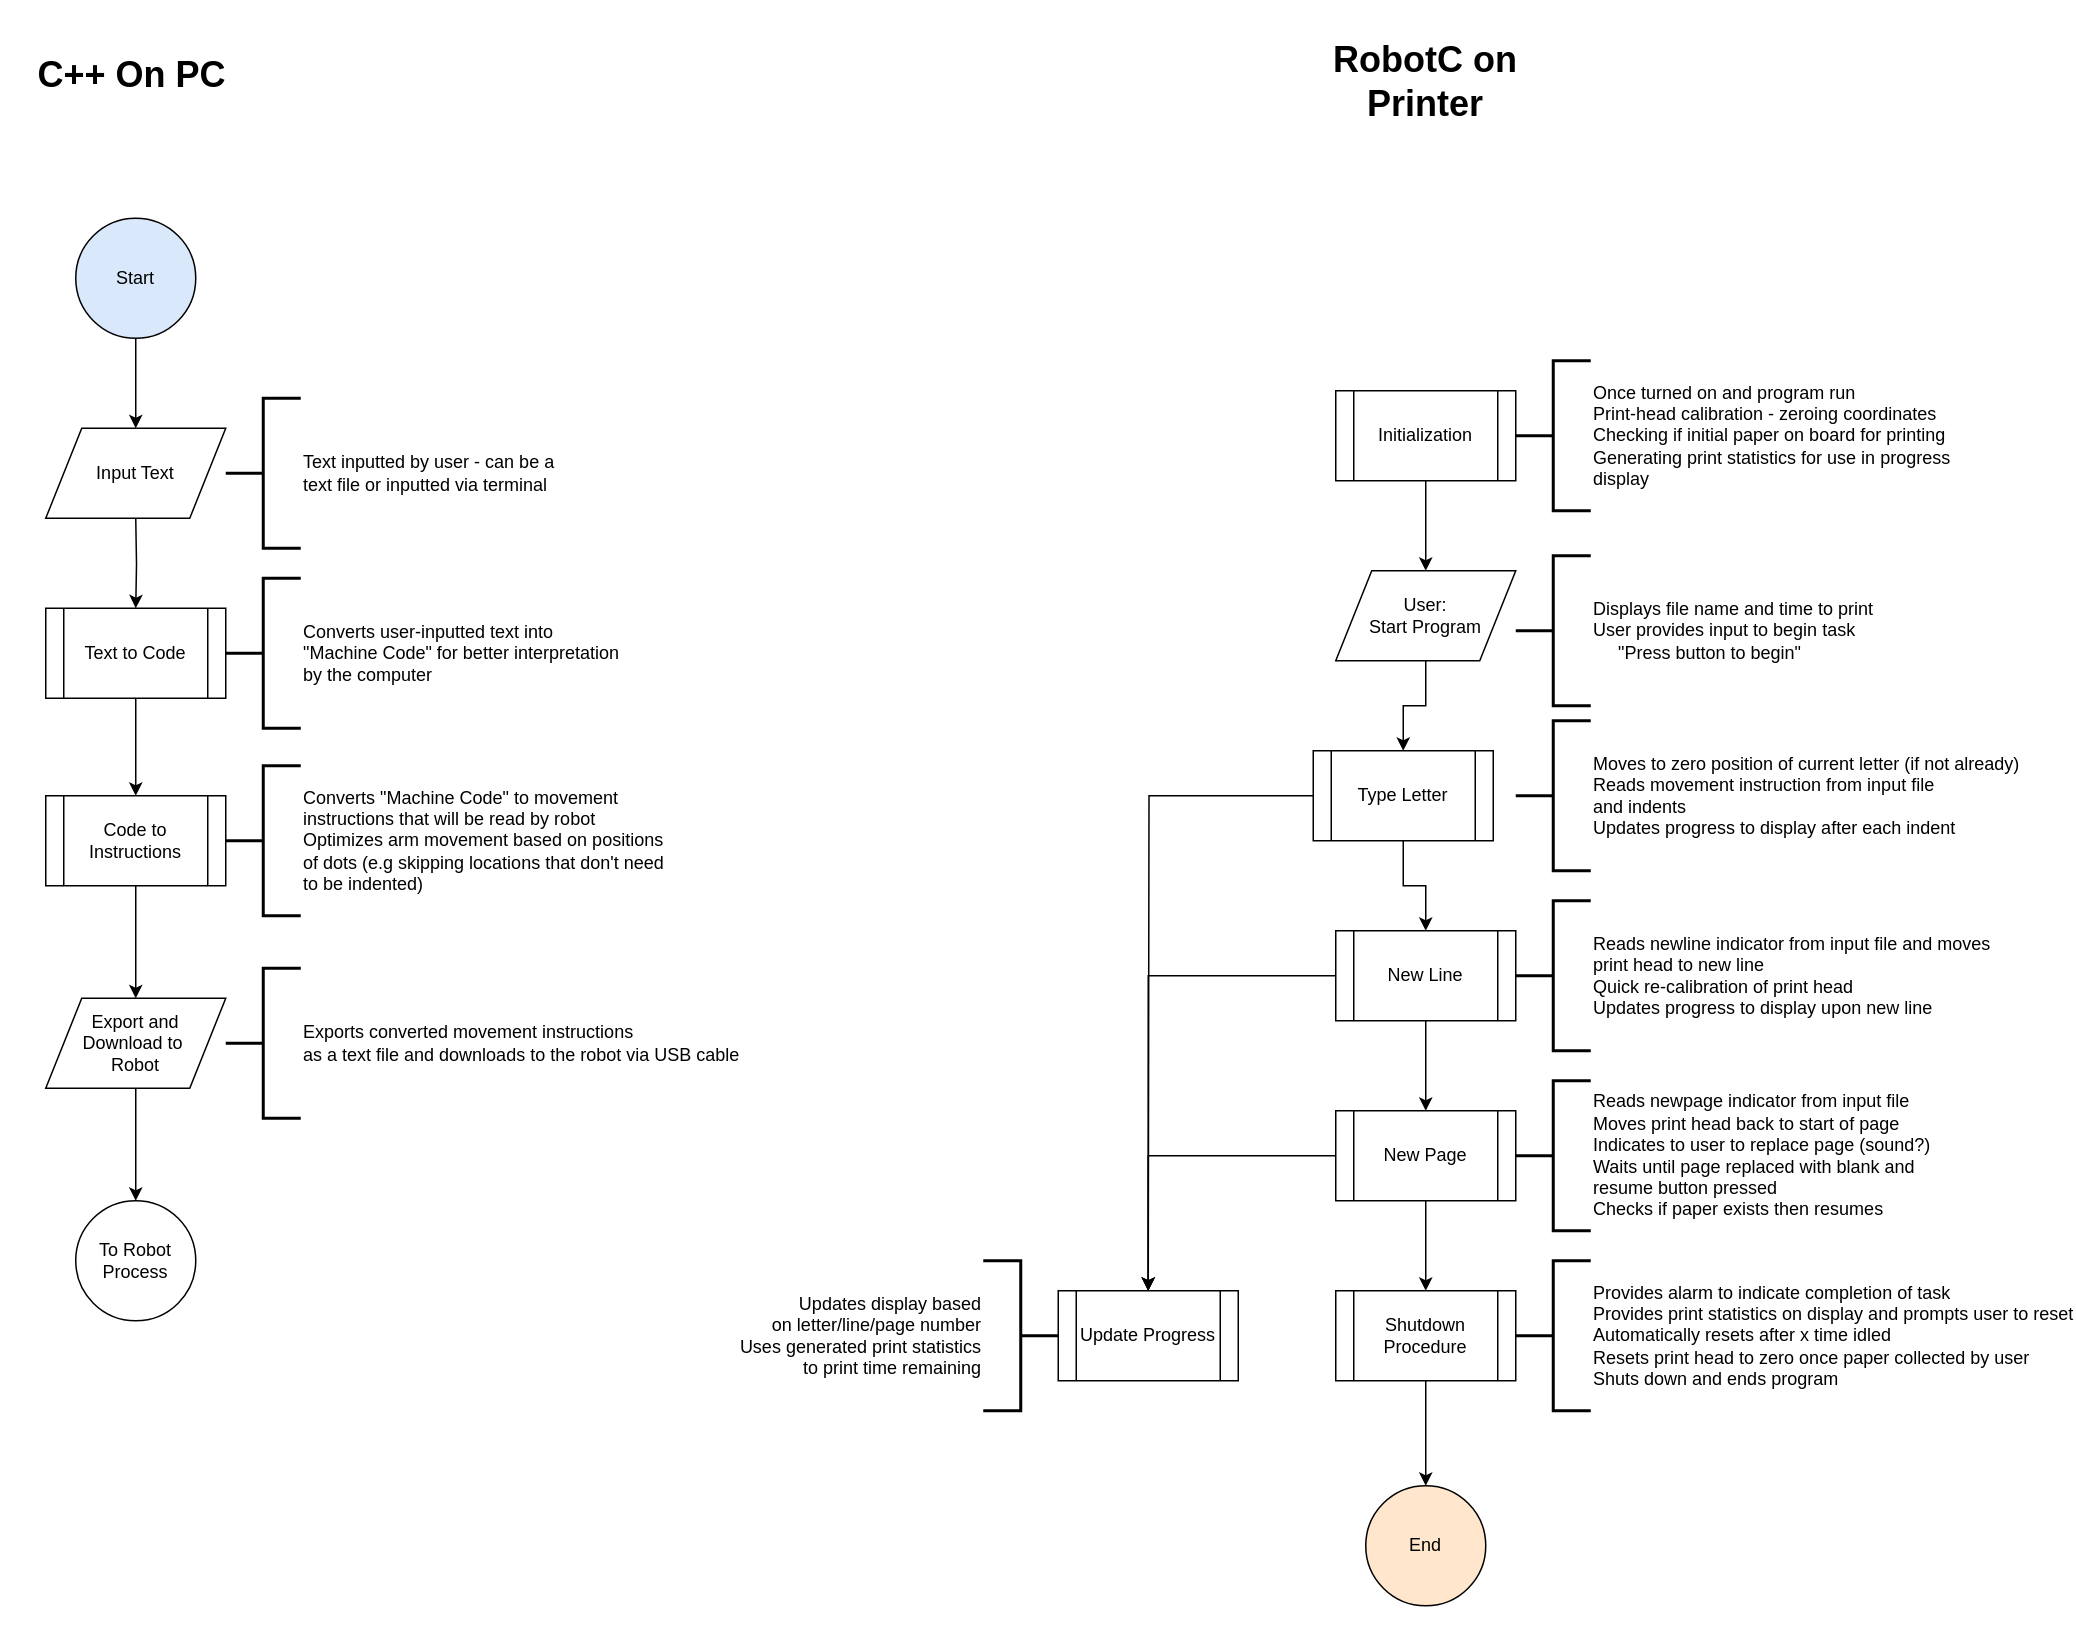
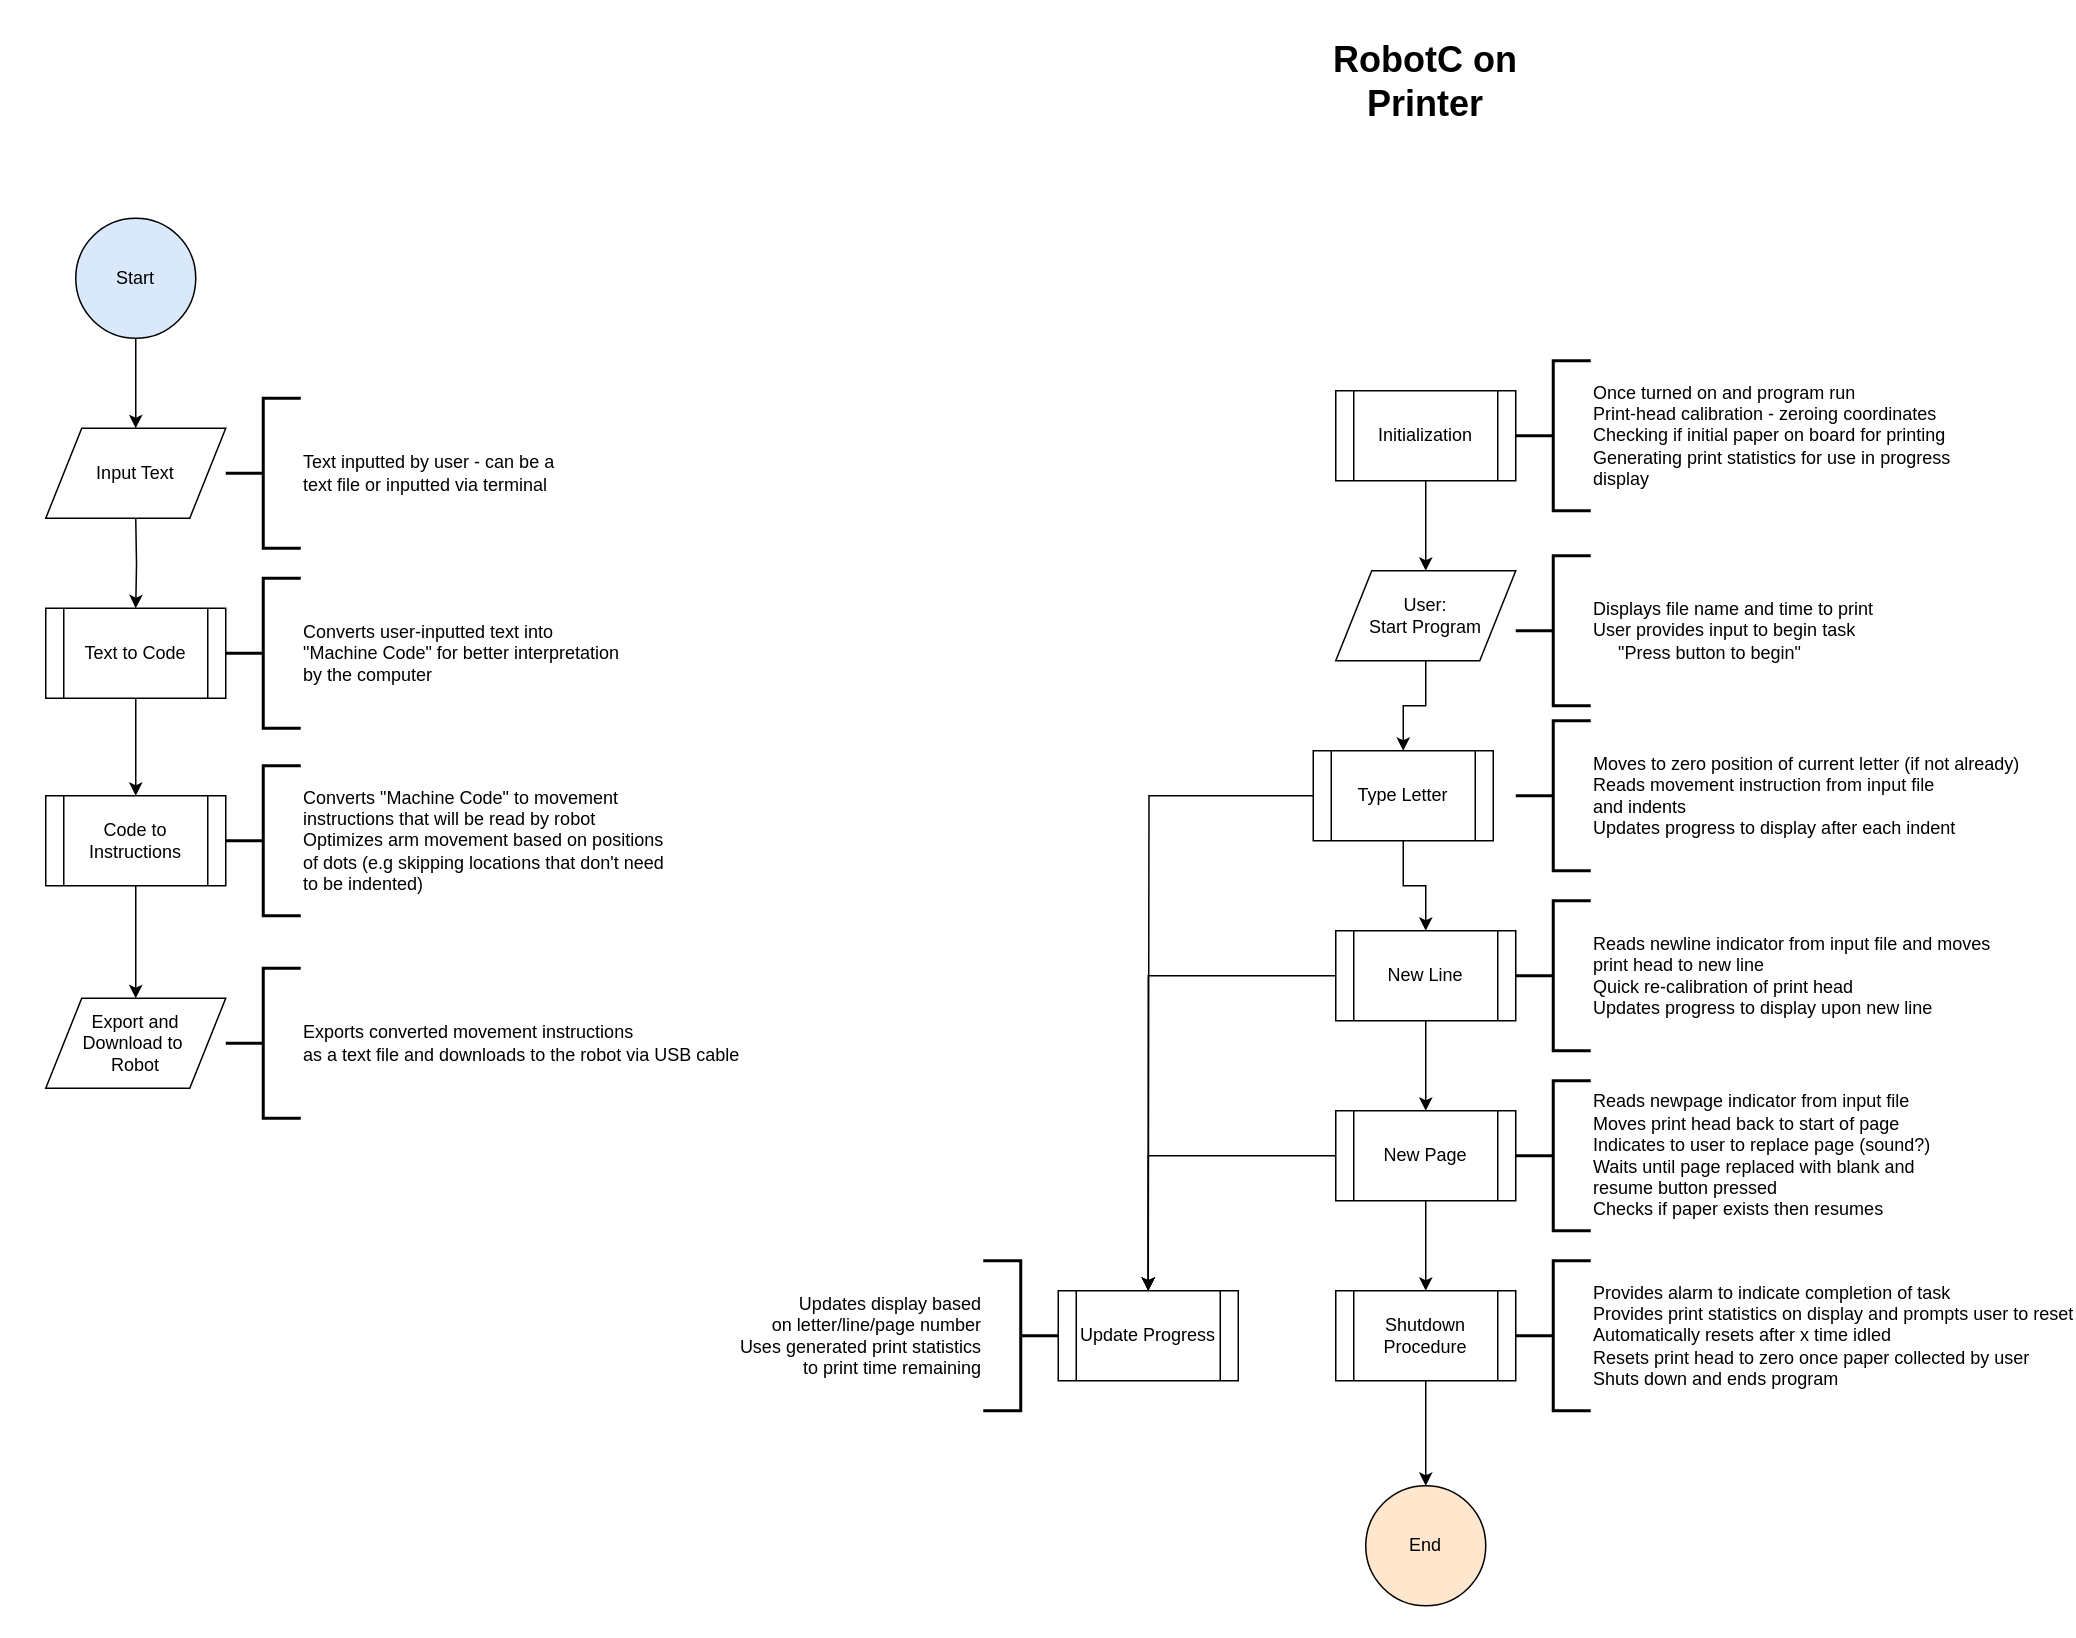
node "C++ On PC": removed
edge "Export and Download to Robot" -> "To Robot Process": removed
node "To Robot Process": removed
